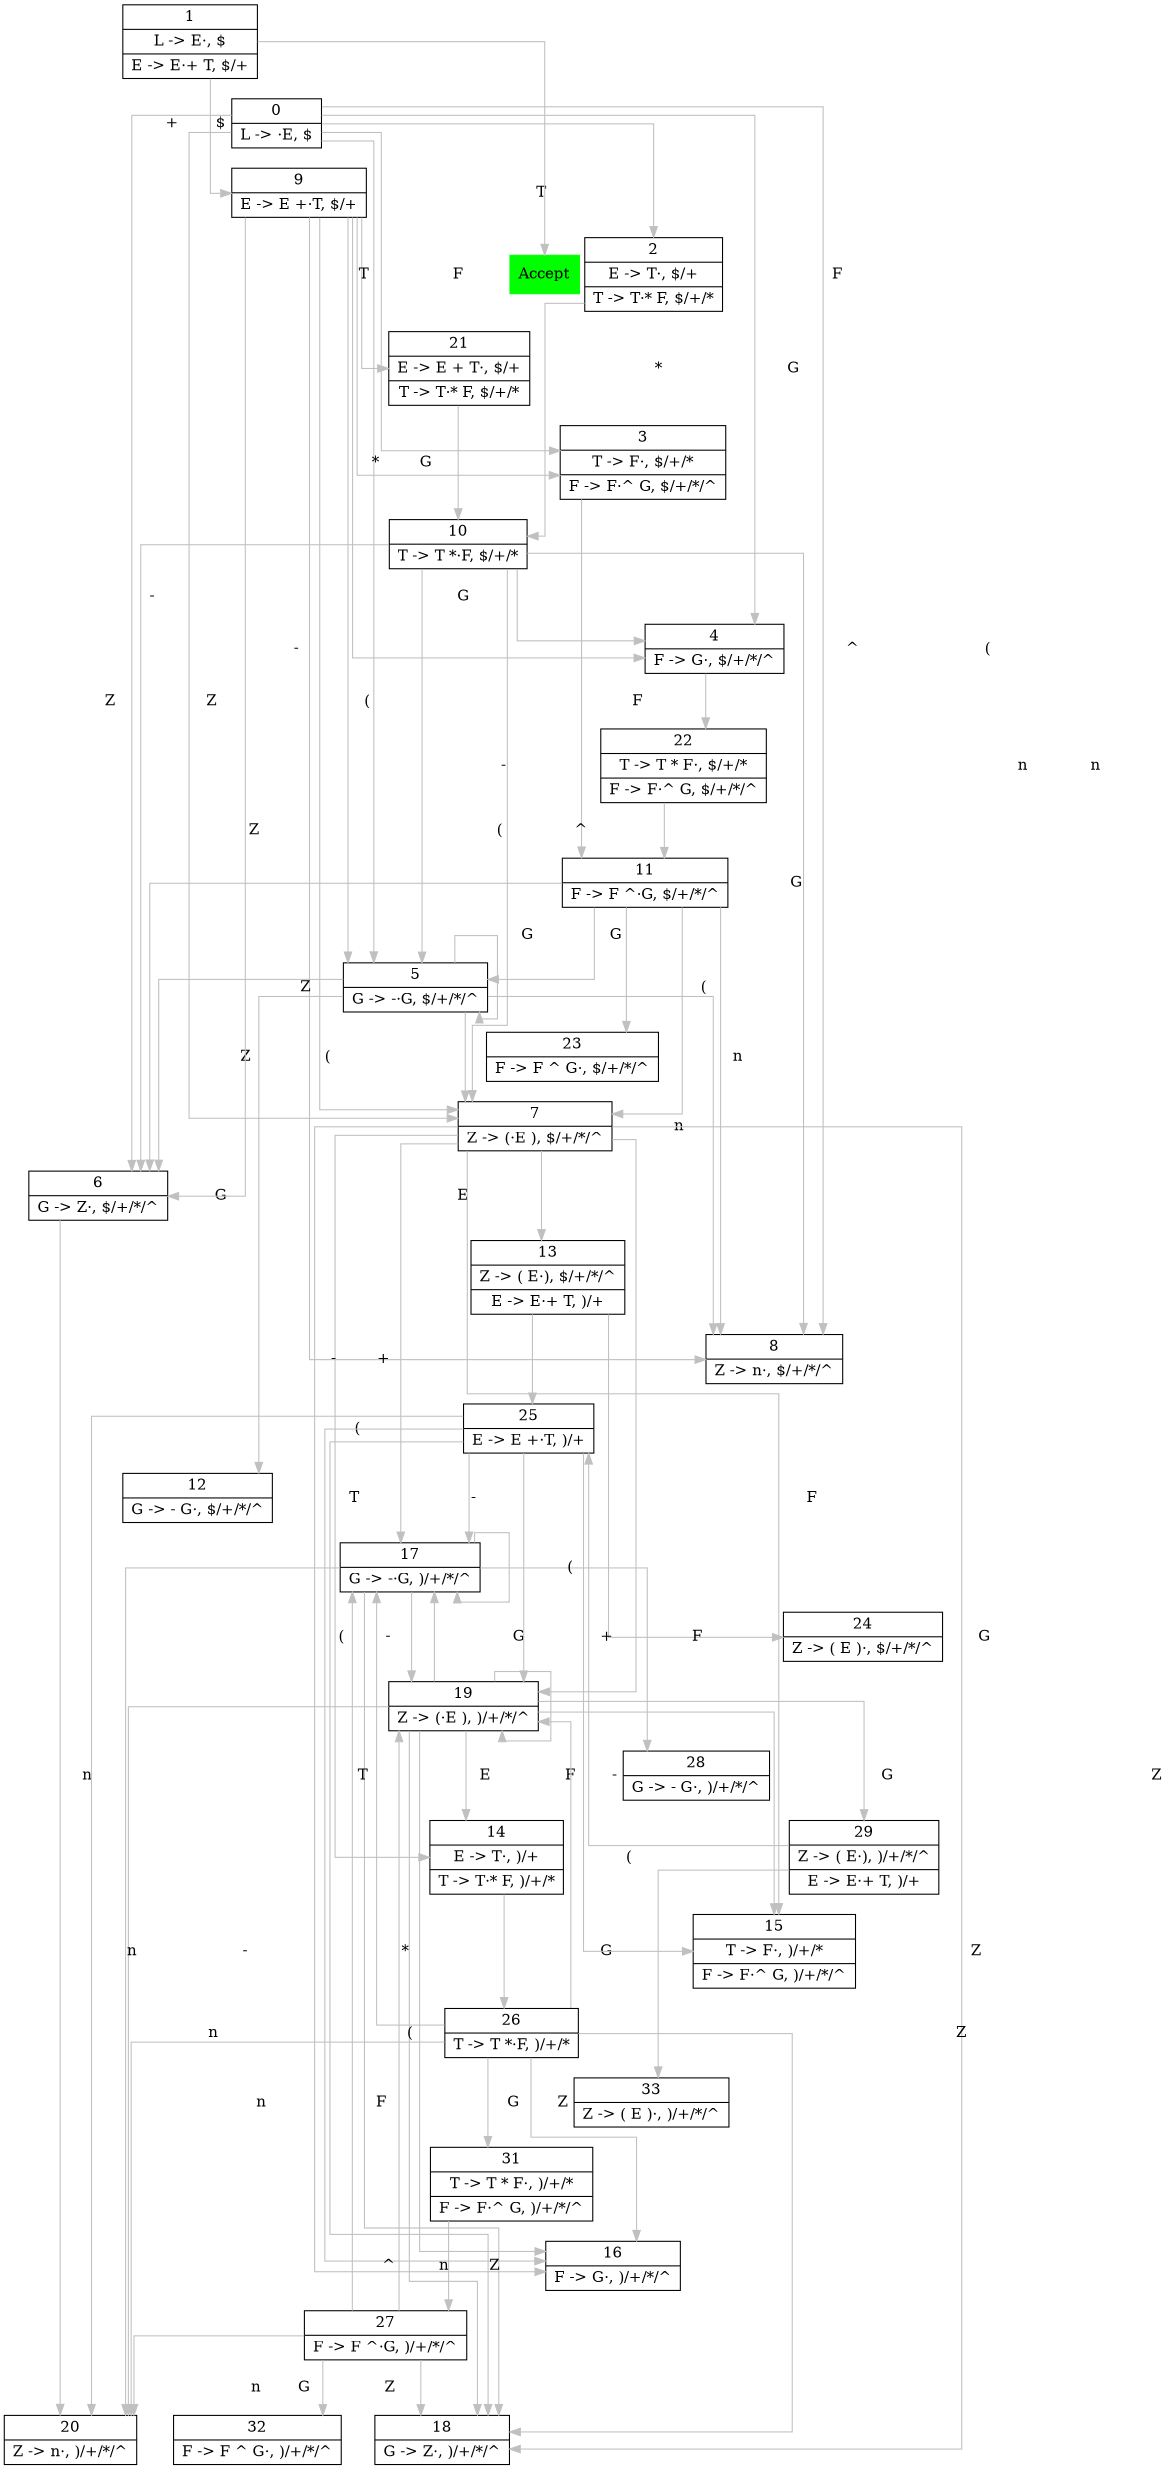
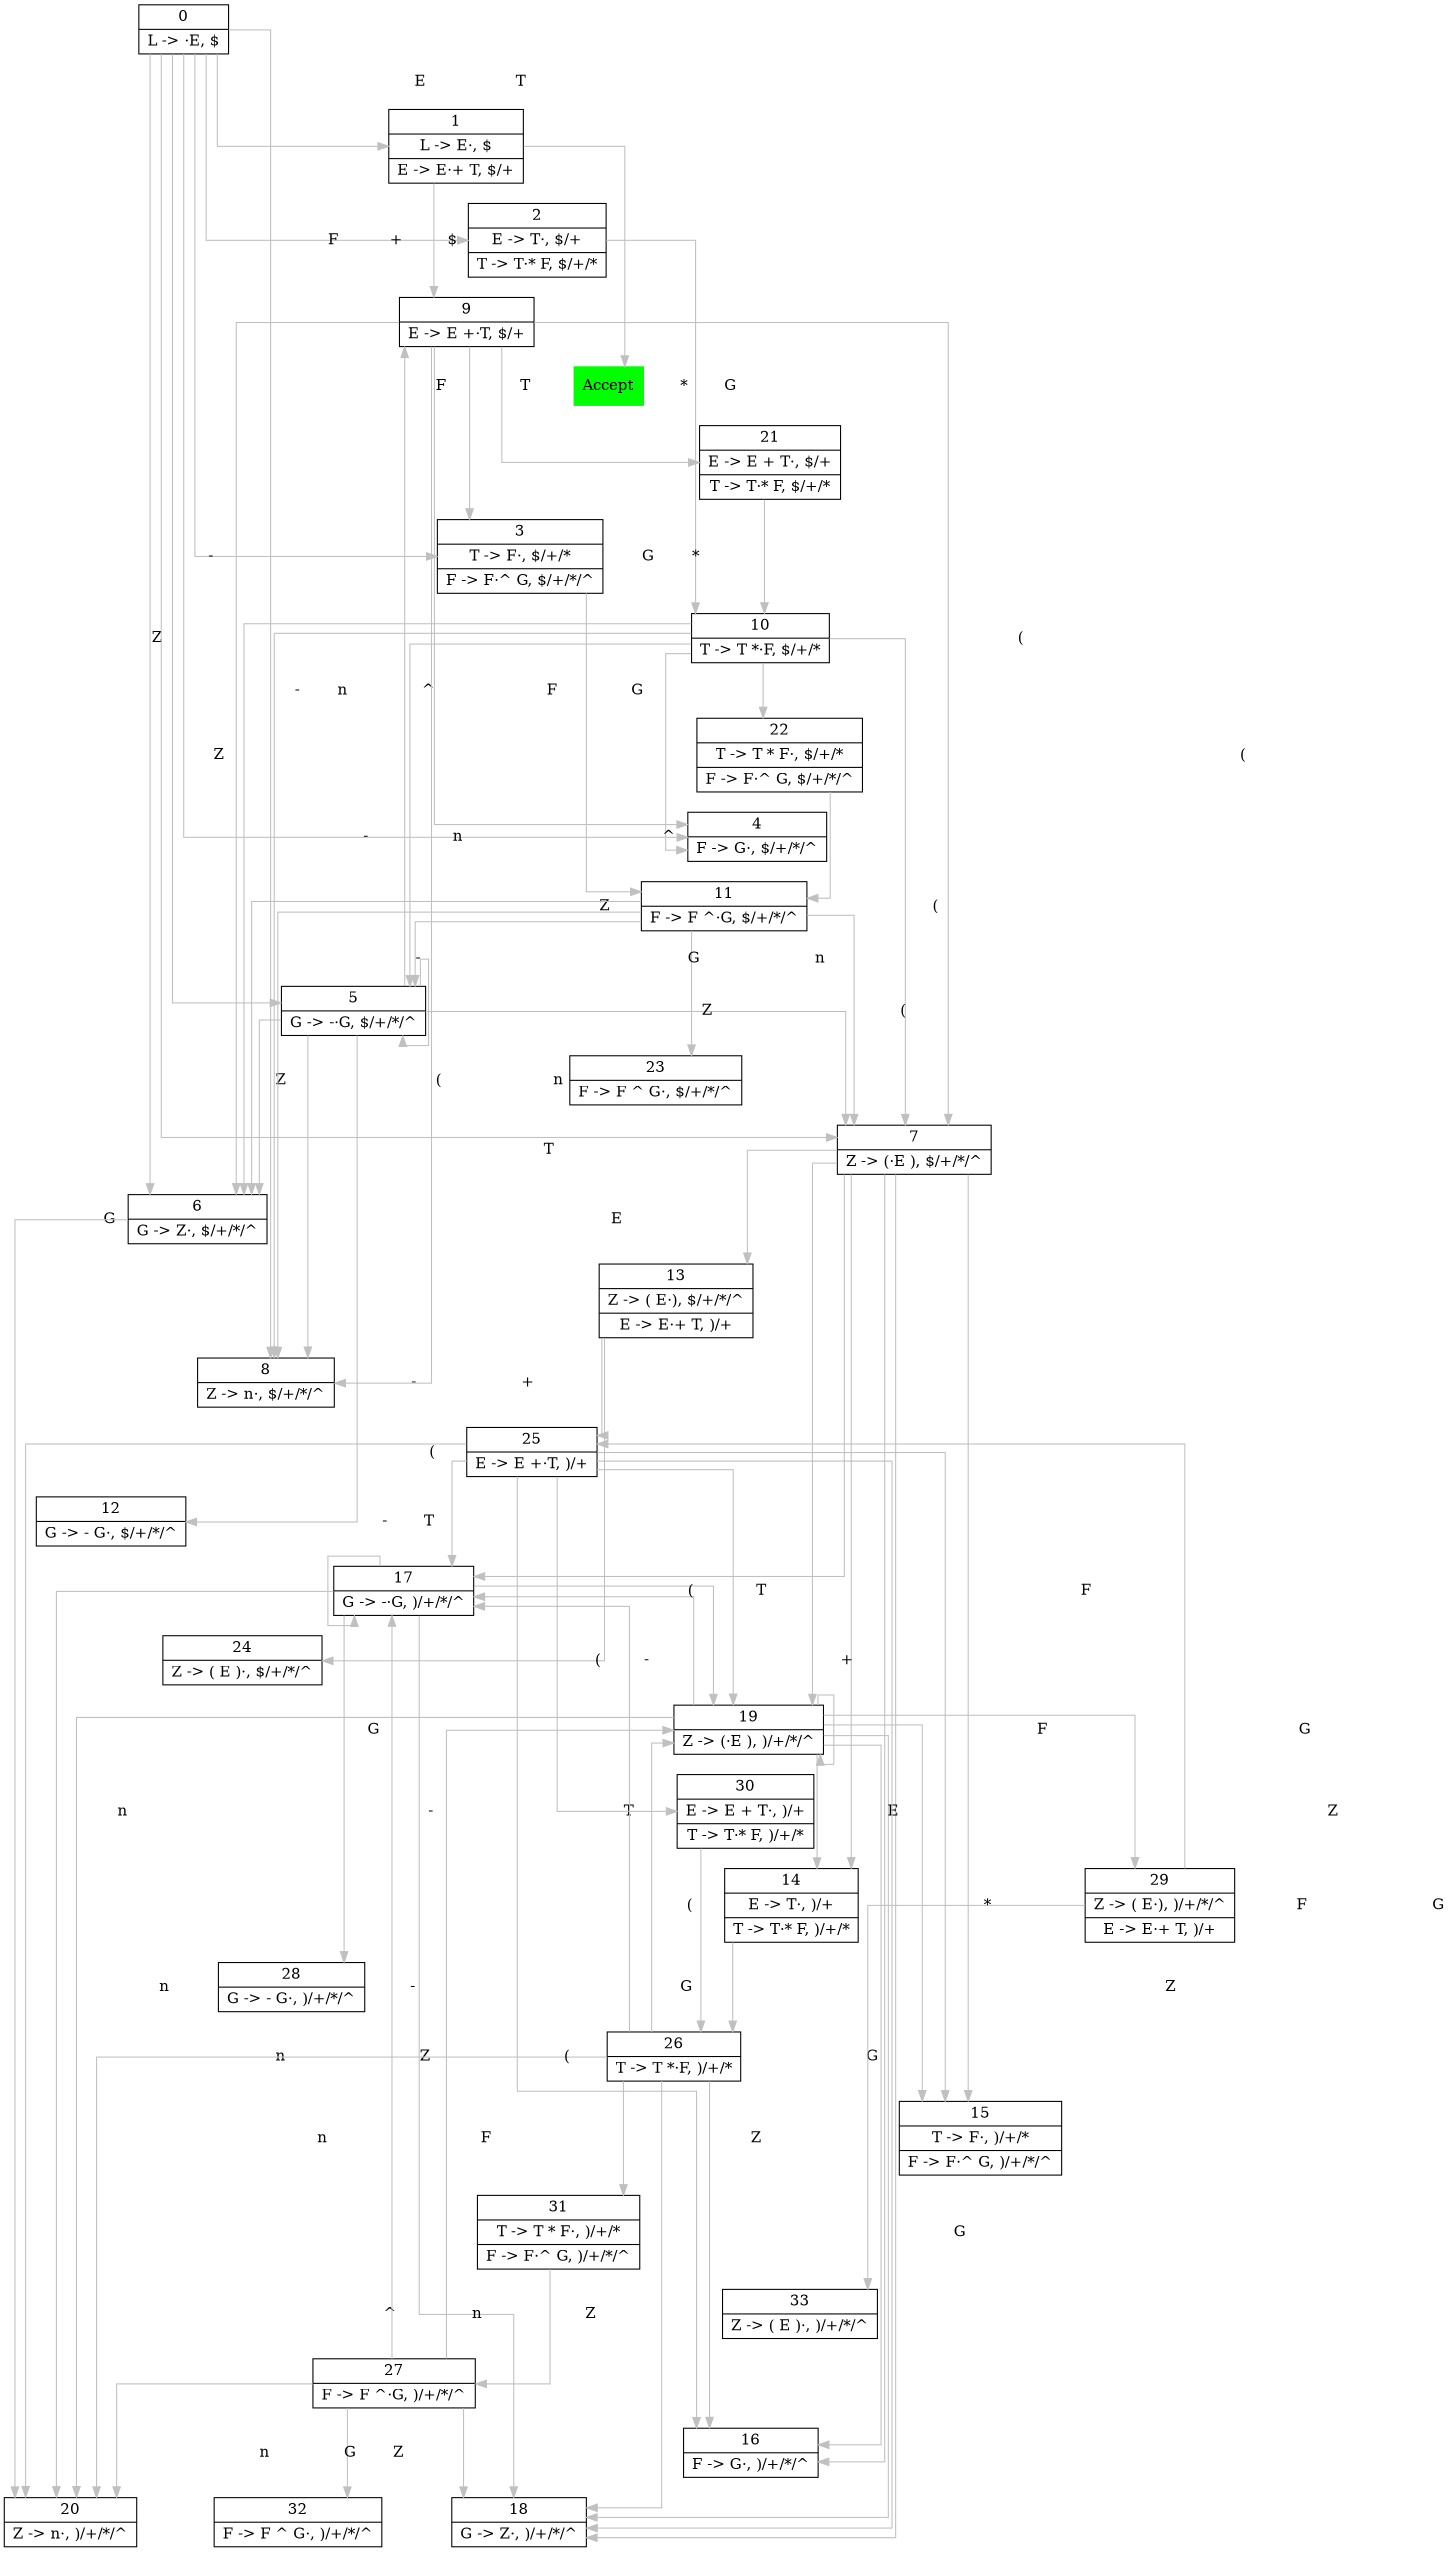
edge "0" -> "1": added, label "E"
edge "9" -> "5": reversed
edge "4" -> "22": now "10" -> "22"
edge "10" -> "8": label "G" -> "n"
edge "11" -> "5": label "G" -> "-"
edge "5" -> "8": label "n" -> "T"
node "30": added
edge "14" -> "26": label "*" -> "G"
